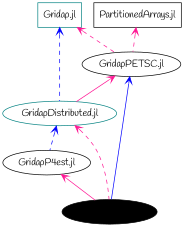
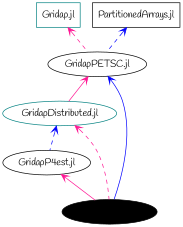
edge "GridapPETSC.jl" -> "PartitionedArrays.jl": color deeppink -> blue
edge "GridapDistributed.jl" -> "Gridap.jl": removed
